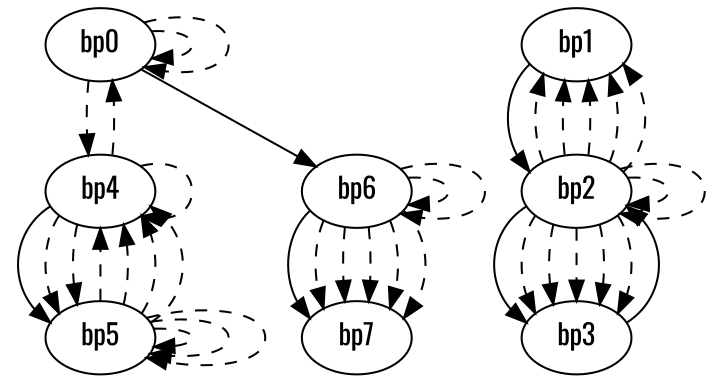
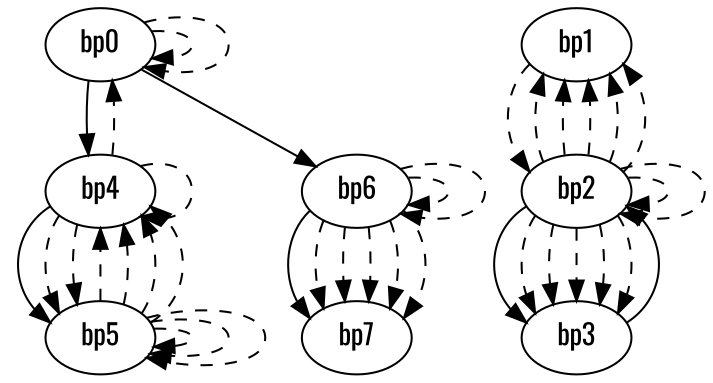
edge "bp0" -> "bp4": style dashed -> solid
edge "bp1" -> "bp2": style solid -> dashed
